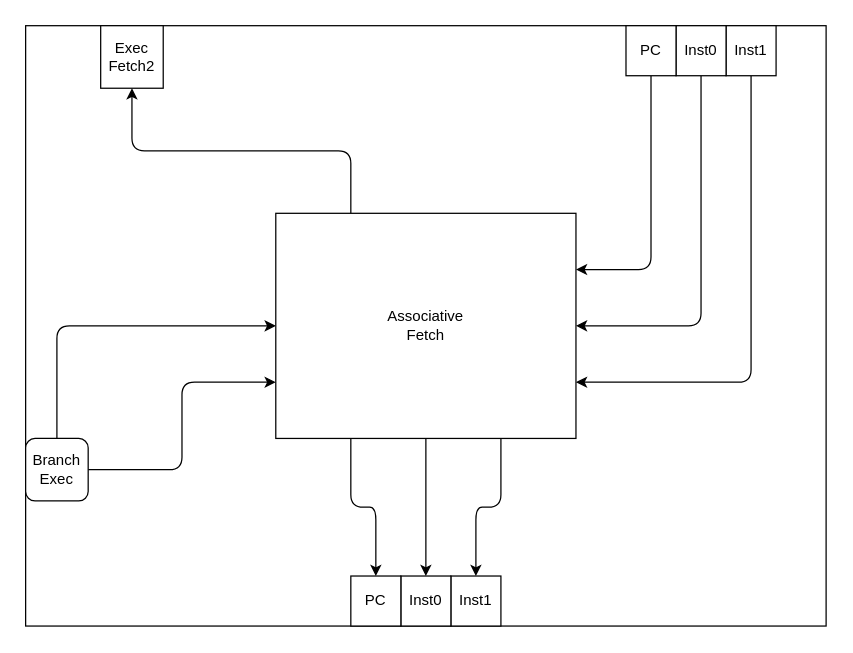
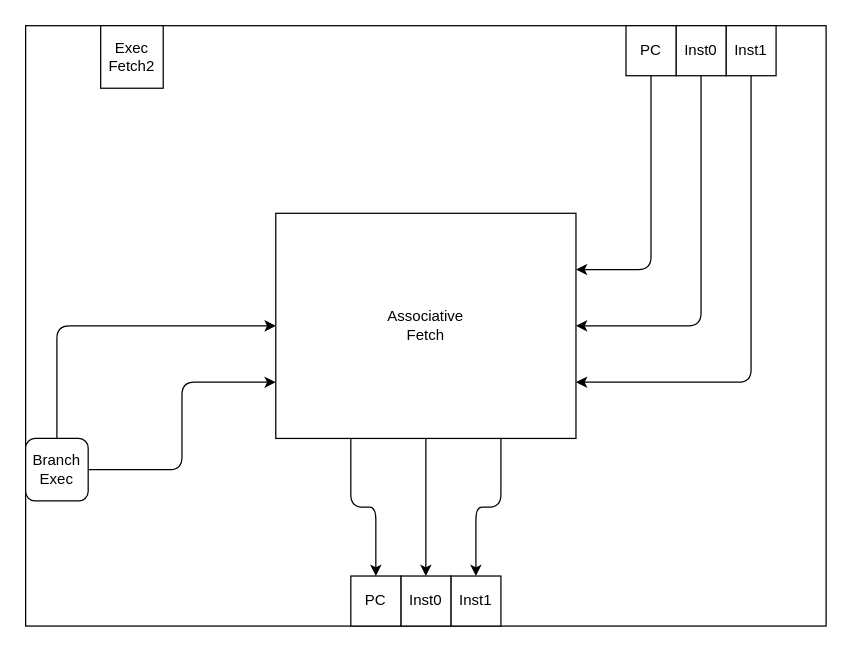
edge "Associative Fetch" -> "Exec Fetch2": removed
